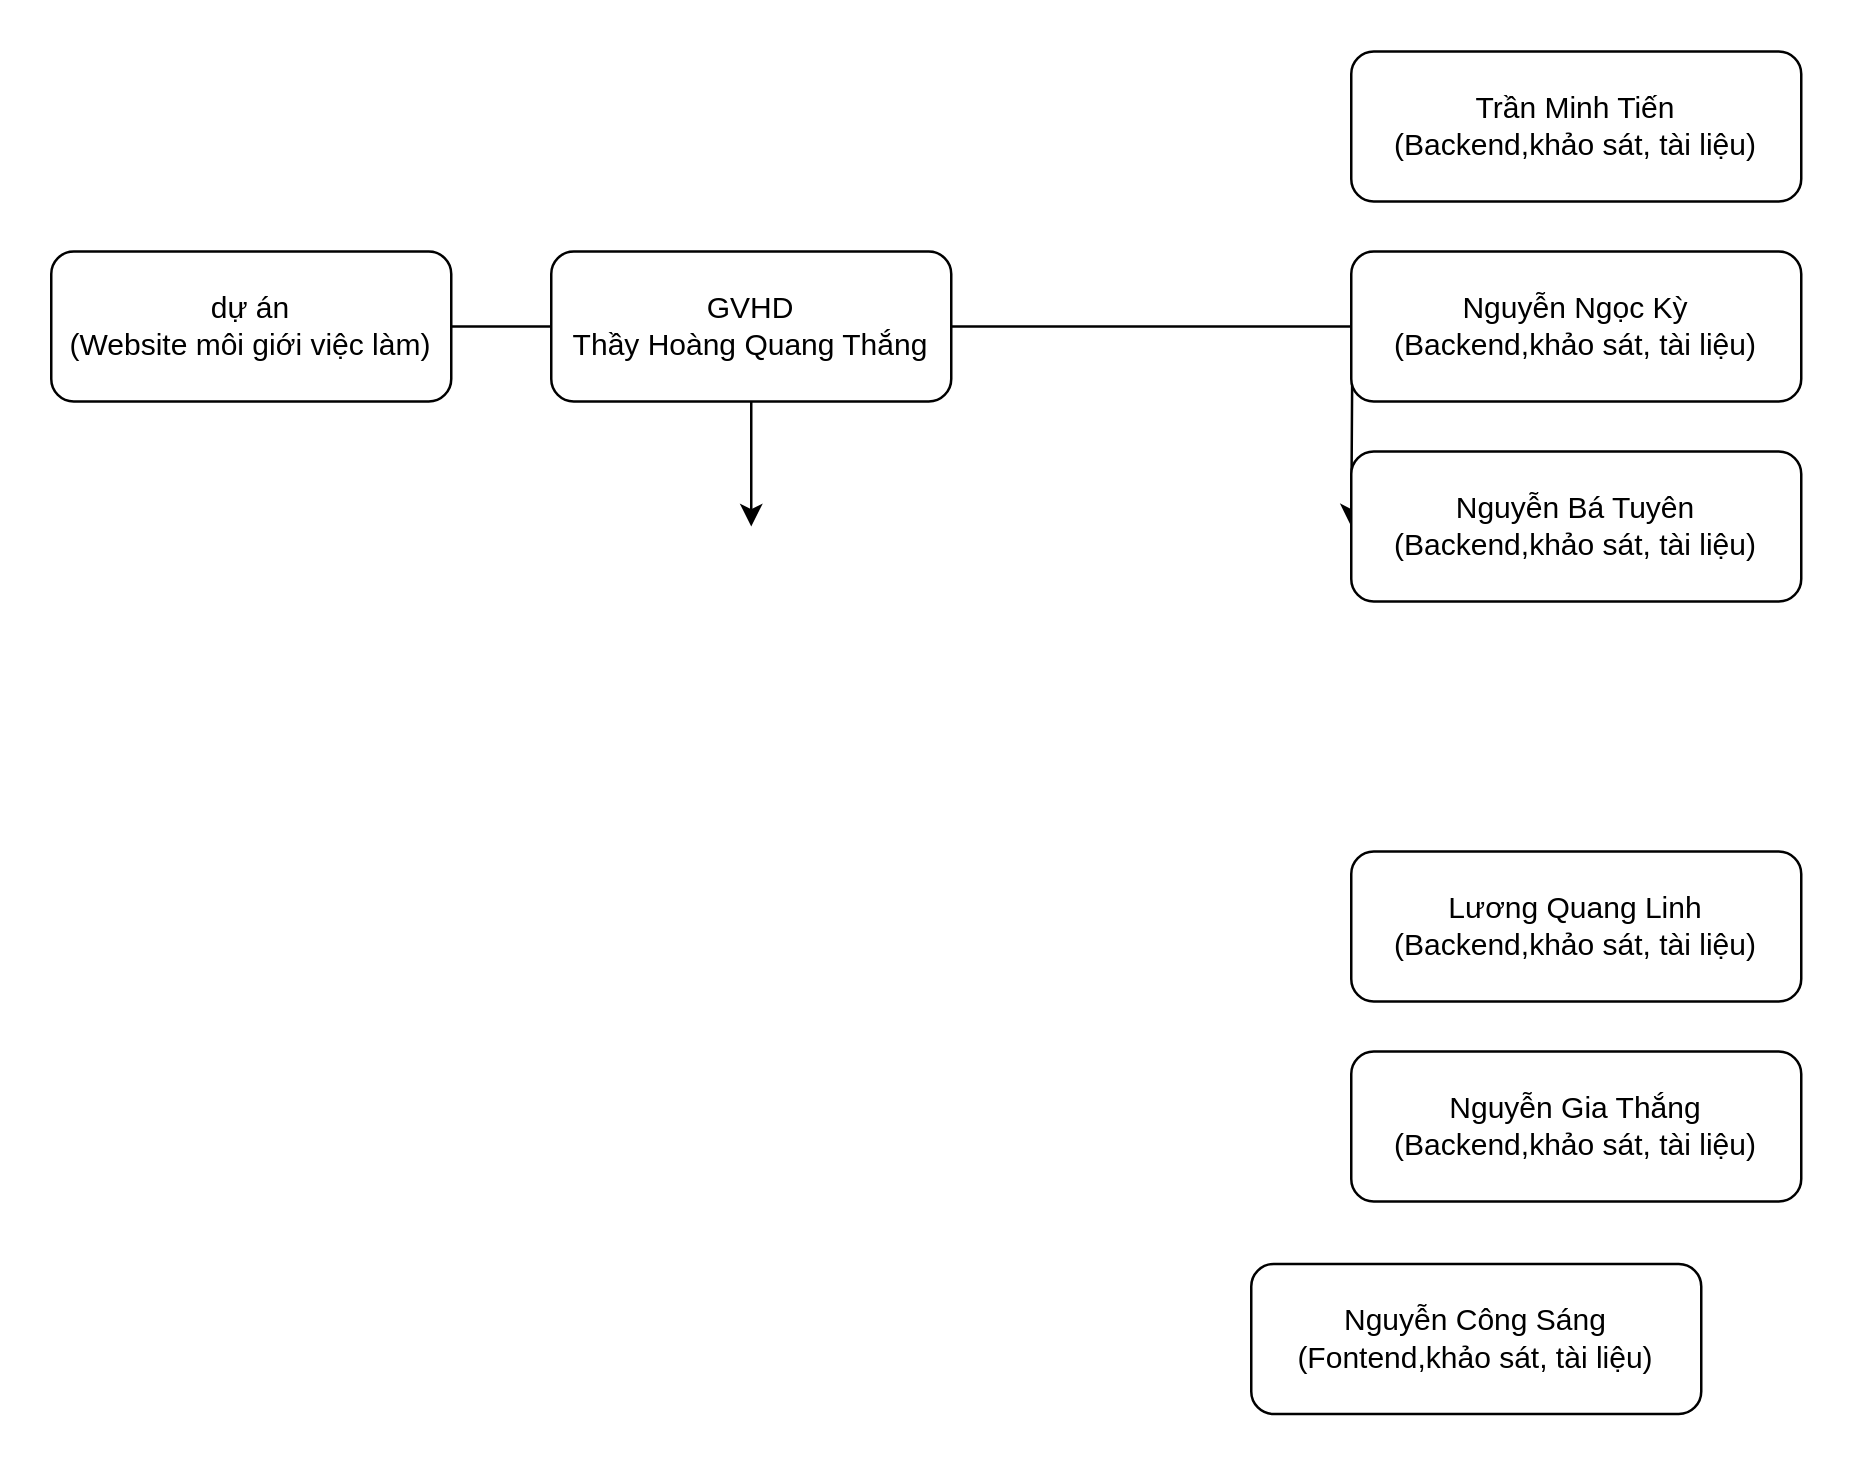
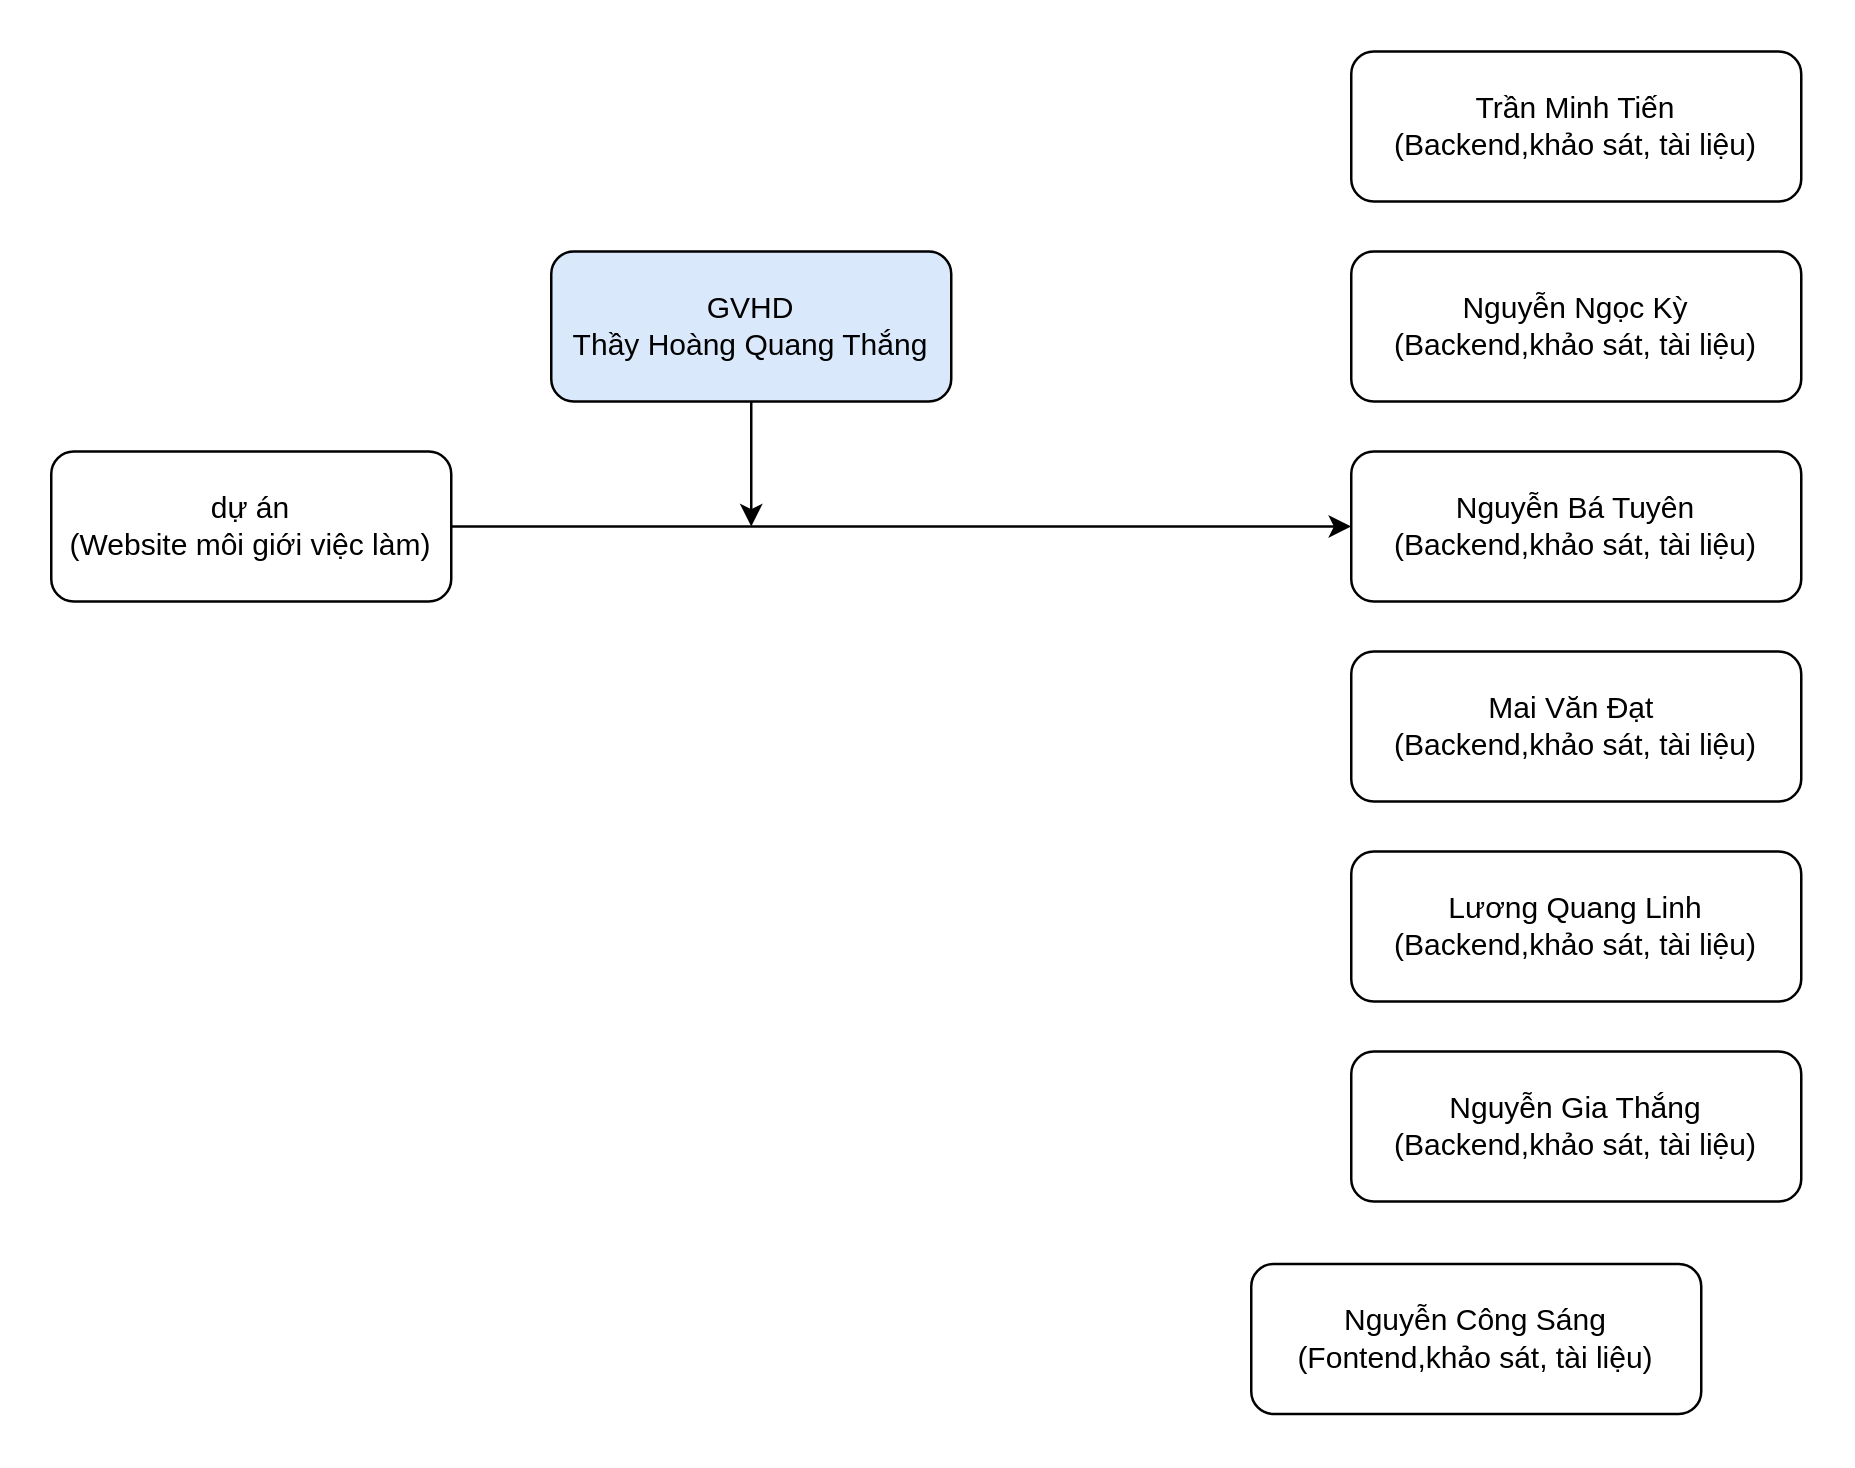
node "dự án (Website môi giới việc làm)": moved (251, 326) -> (251, 526)
node "GVHD Thầy Hoàng Quang Thắng": fillcolor #ffffff -> #dae8fc
node "Mai Văn Đạt (Backend,khảo sát, tài liệu)": added
